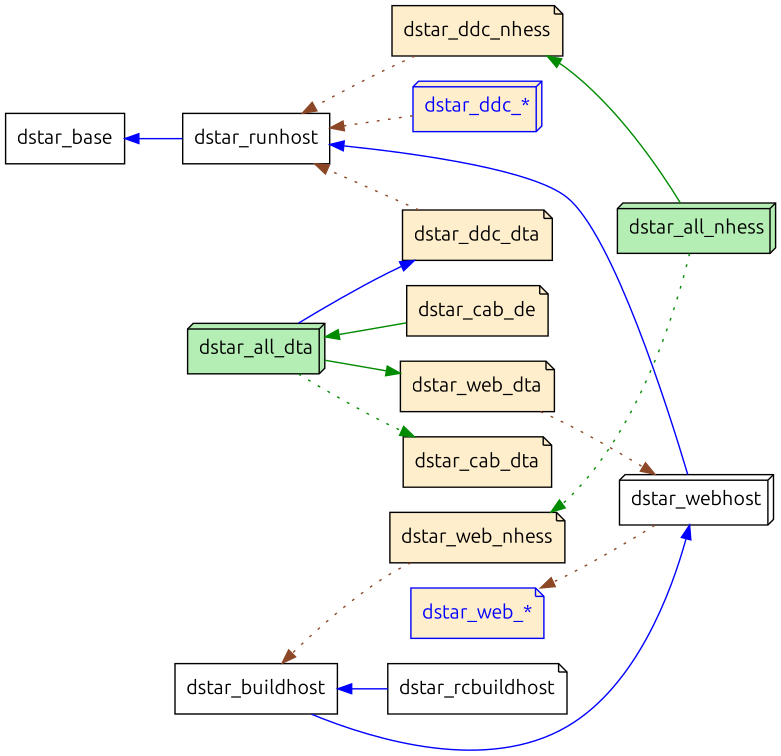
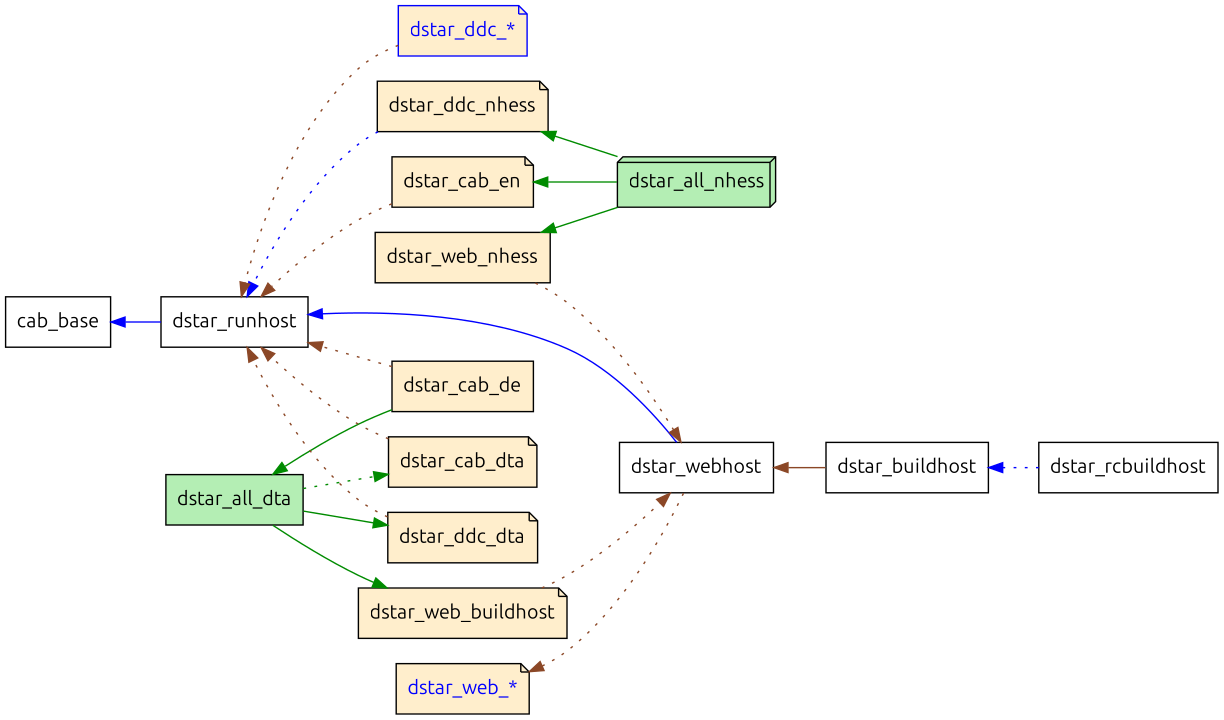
edge "dstar_ddc_nhess" -> "dstar_runhost": color #8b4726 -> blue
node "dstar_ddc_*": shape box3d -> note
node "dstar_base": label "dstar_base" -> "cab_base"
node "dstar_cab_en": added
edge "dstar_all_dta" -> "dstar_ddc_dta": color blue -> #008b00
node "dstar_cab_de": shape note -> box
node "dstar_all_dta": shape box3d -> box
edge "dstar_cab_de" -> "dstar_runhost": added
node "dstar_web_dta": label "dstar_web_dta" -> "dstar_web_buildhost"
edge "dstar_all_nhess" -> "dstar_web_nhess": style dotted -> solid
edge "dstar_cab_dta" -> "dstar_runhost": added
node "dstar_webhost": shape box3d -> box
node "dstar_web_nhess": shape note -> box
edge "dstar_web_nhess" -> "dstar_buildhost": now "dstar_web_nhess" -> "dstar_webhost"
node "dstar_web_*": color blue -> black
edge "dstar_rcbuildhost" -> "dstar_buildhost": style solid -> dotted
node "dstar_rcbuildhost": shape note -> box
edge "dstar_buildhost" -> "dstar_webhost": color blue -> #8b4726
